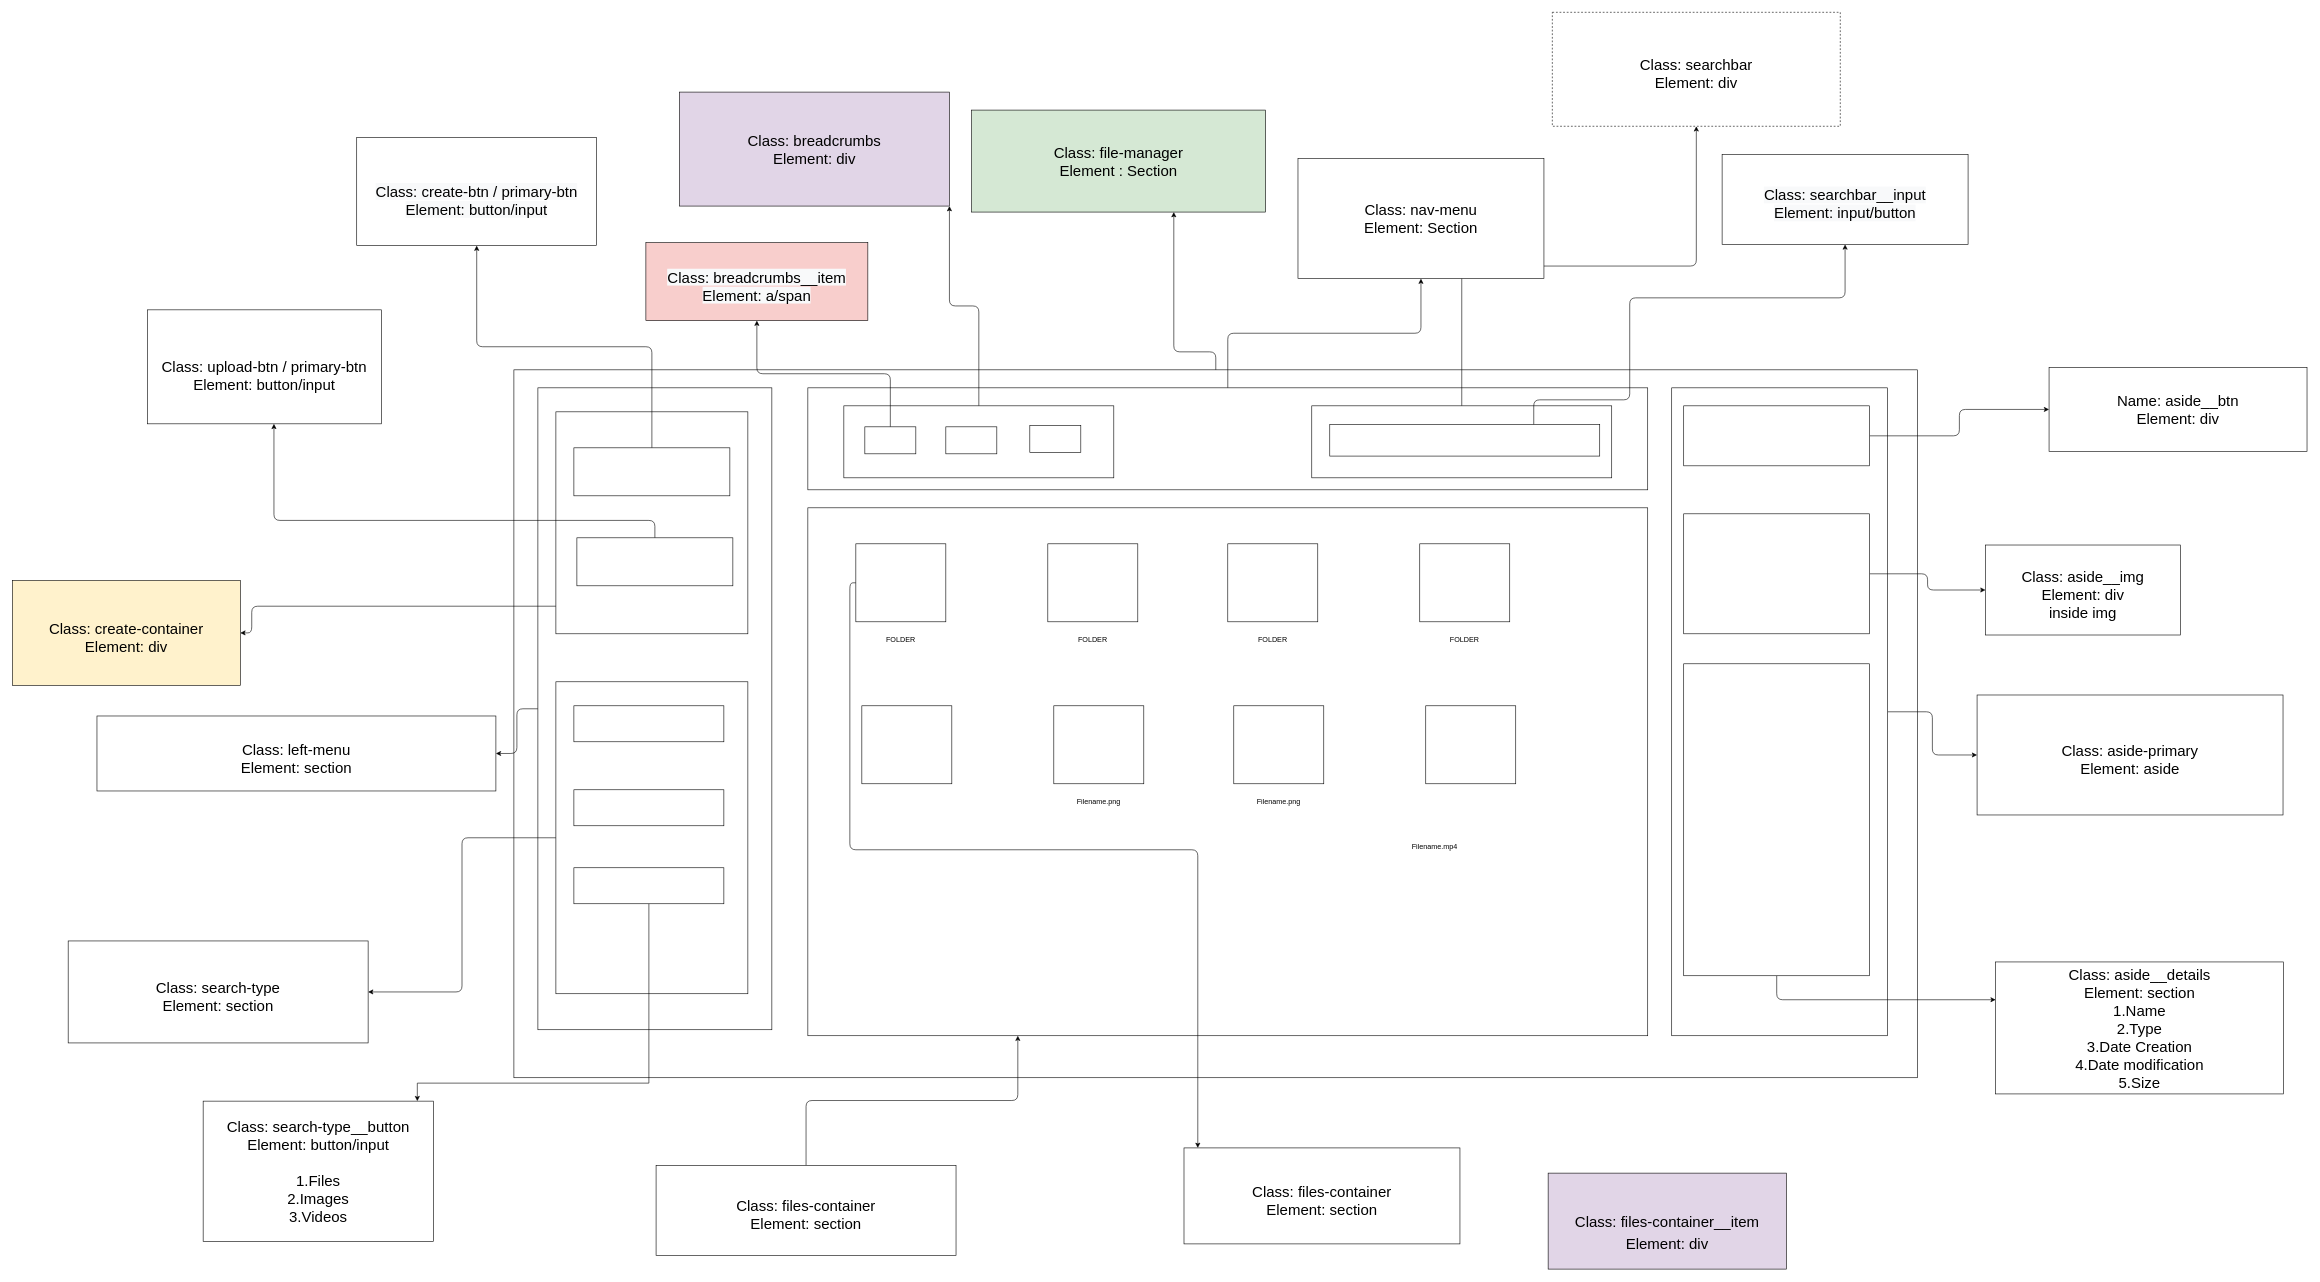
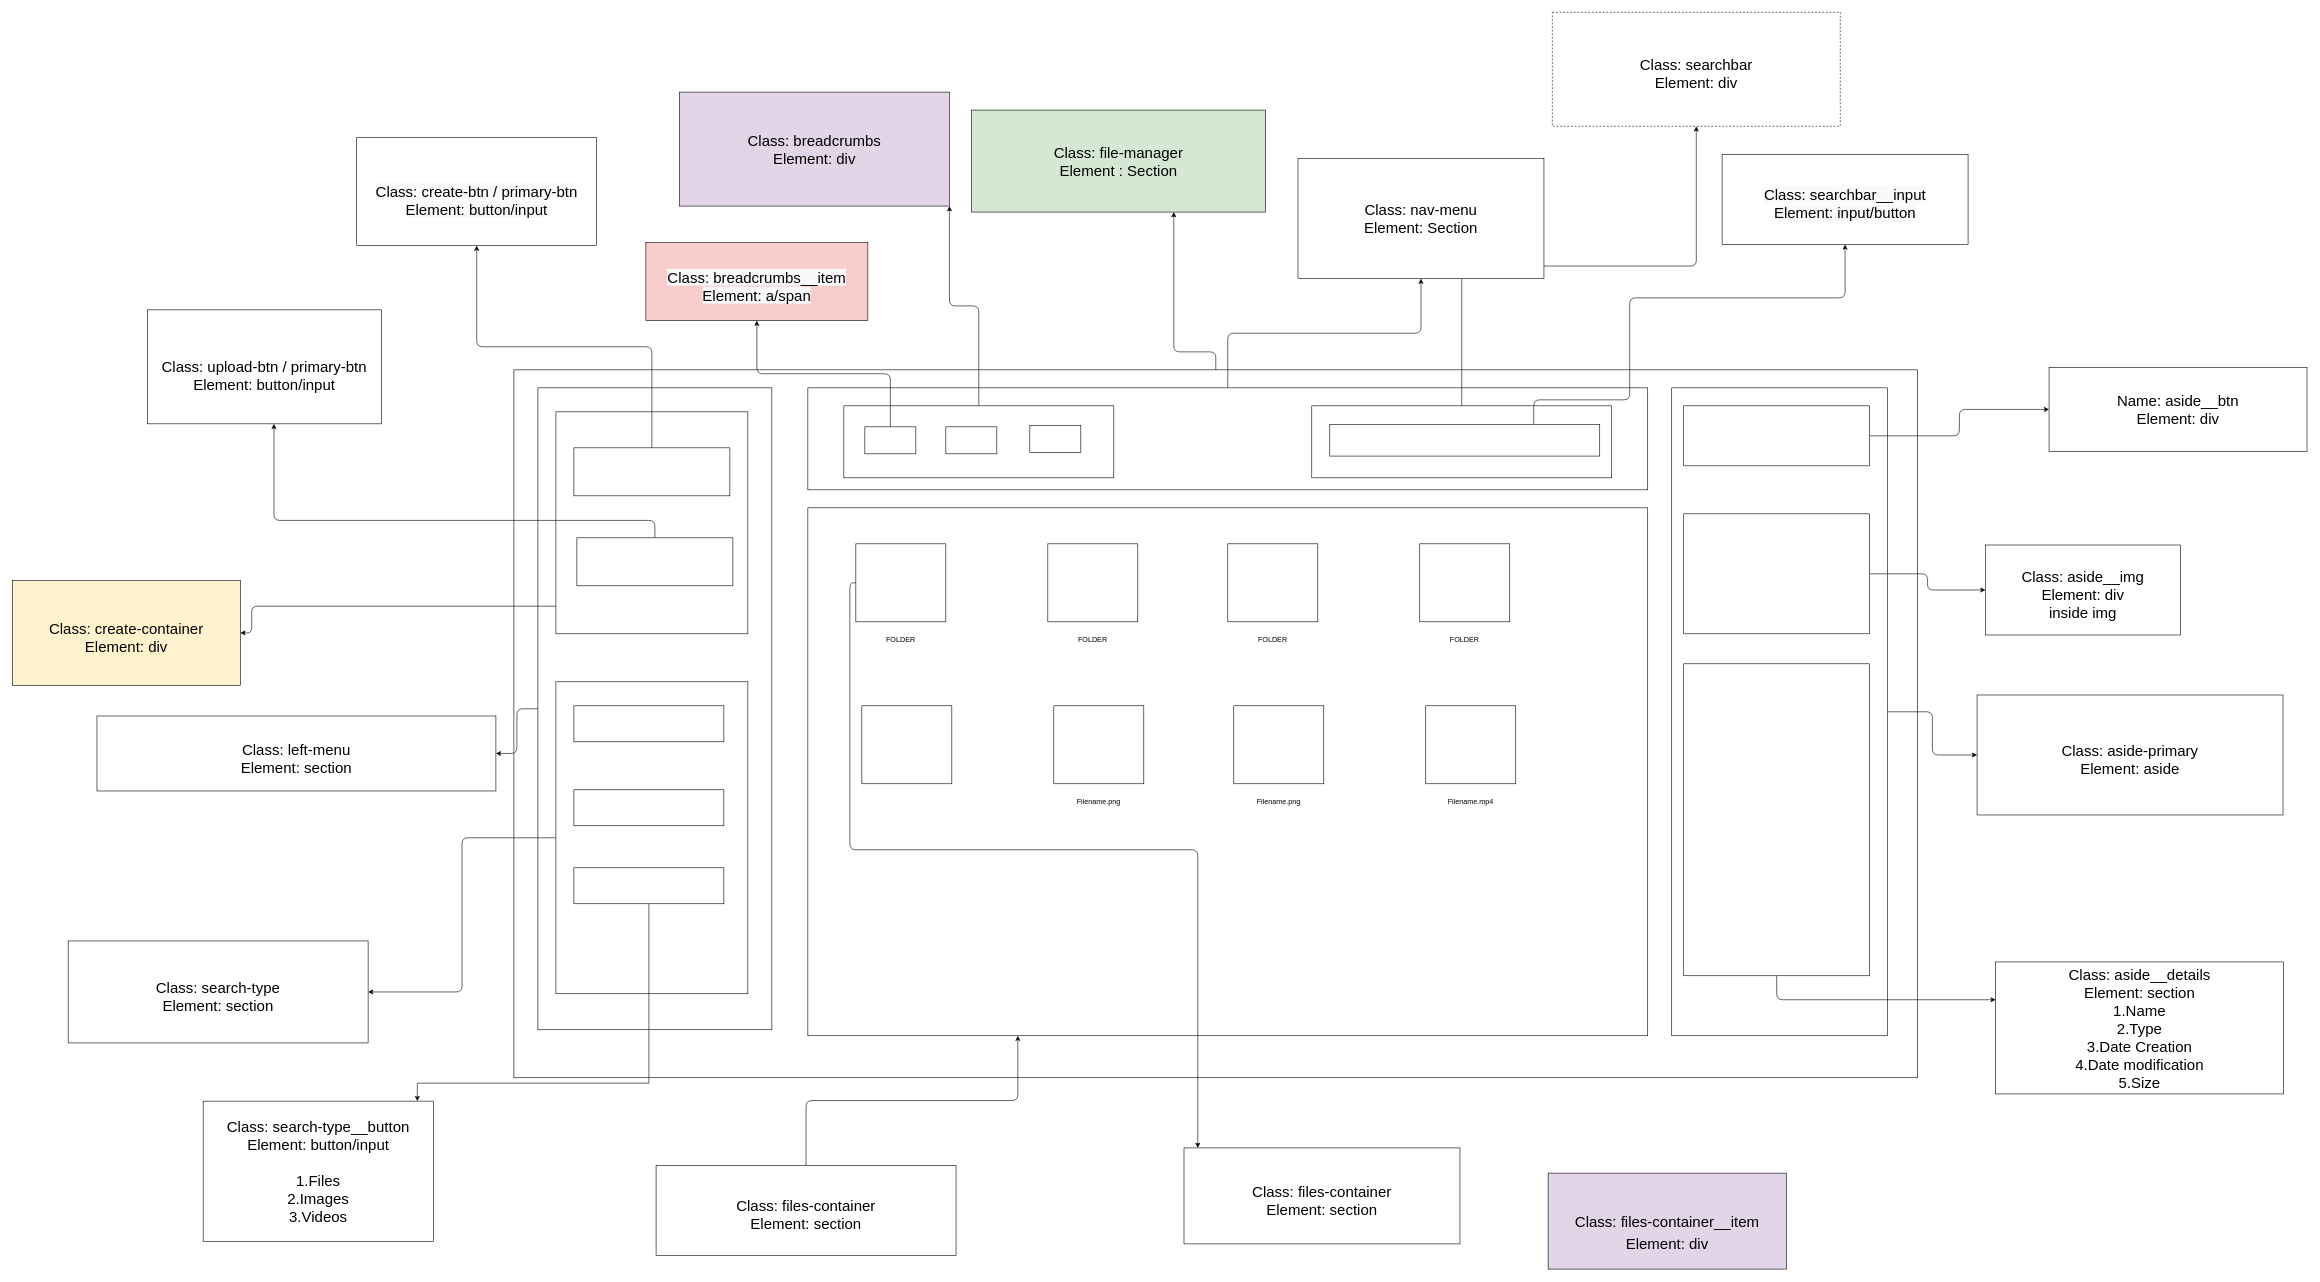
node "Filename.mp4": moved (1435, 847) -> (1471, 802)
